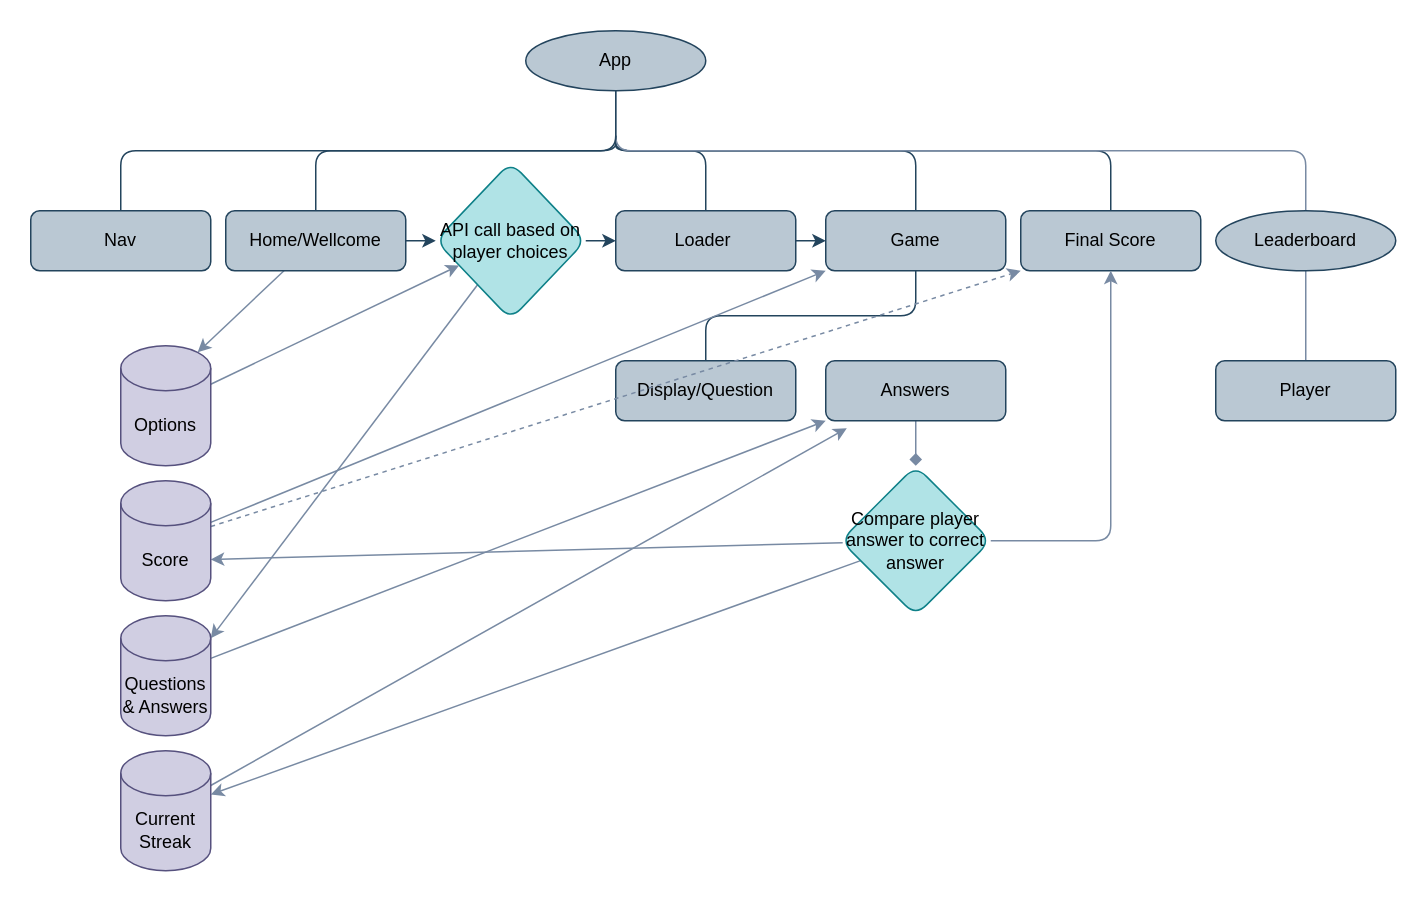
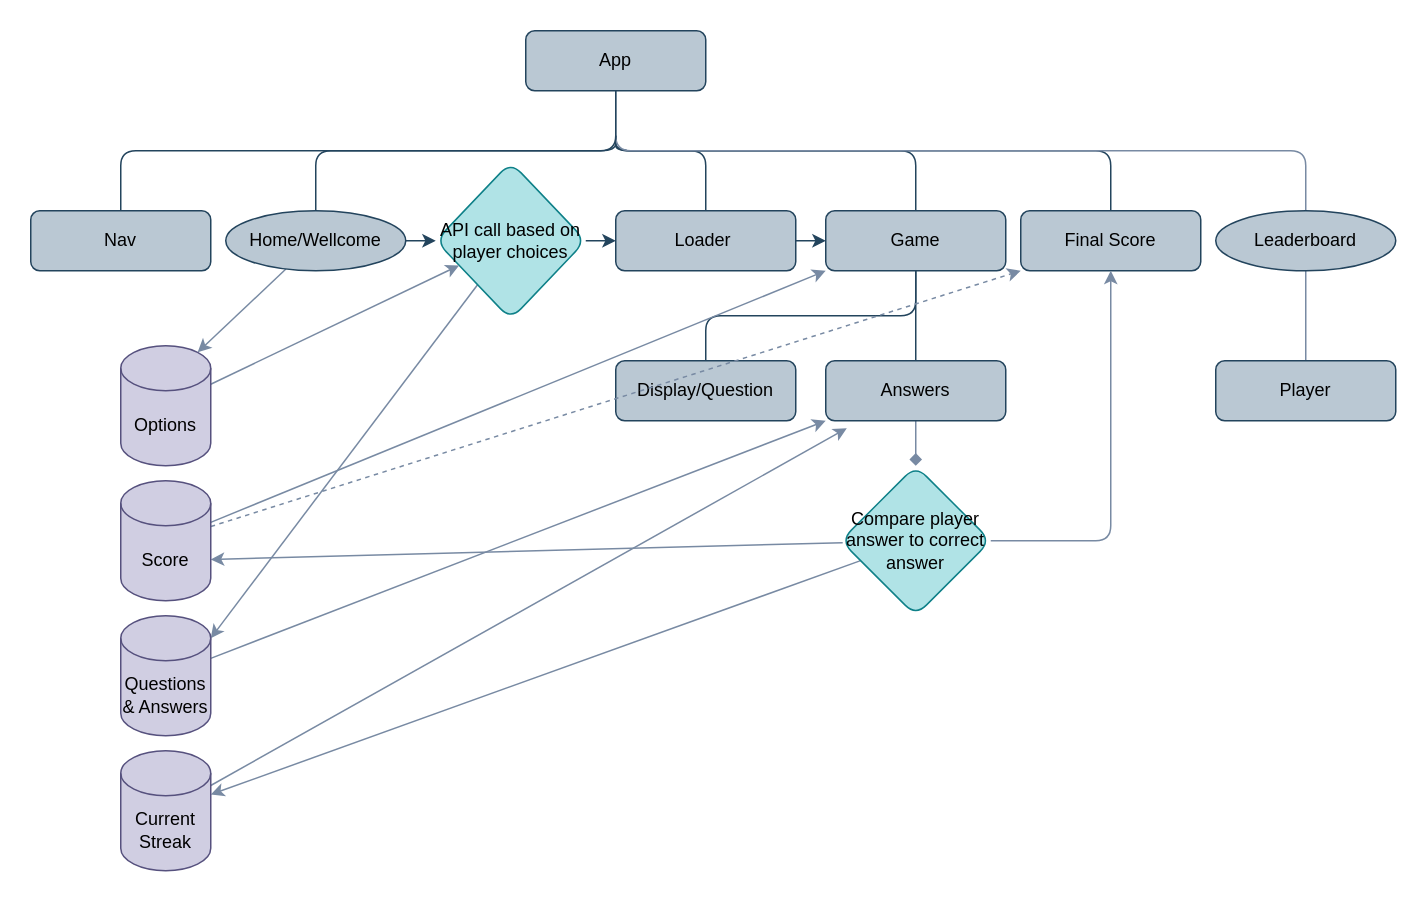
node "App": shape ellipse -> rounded rectangle
node "Home/Wellcome": shape rounded rectangle -> ellipse
edge "Game" -- "Answers": added
